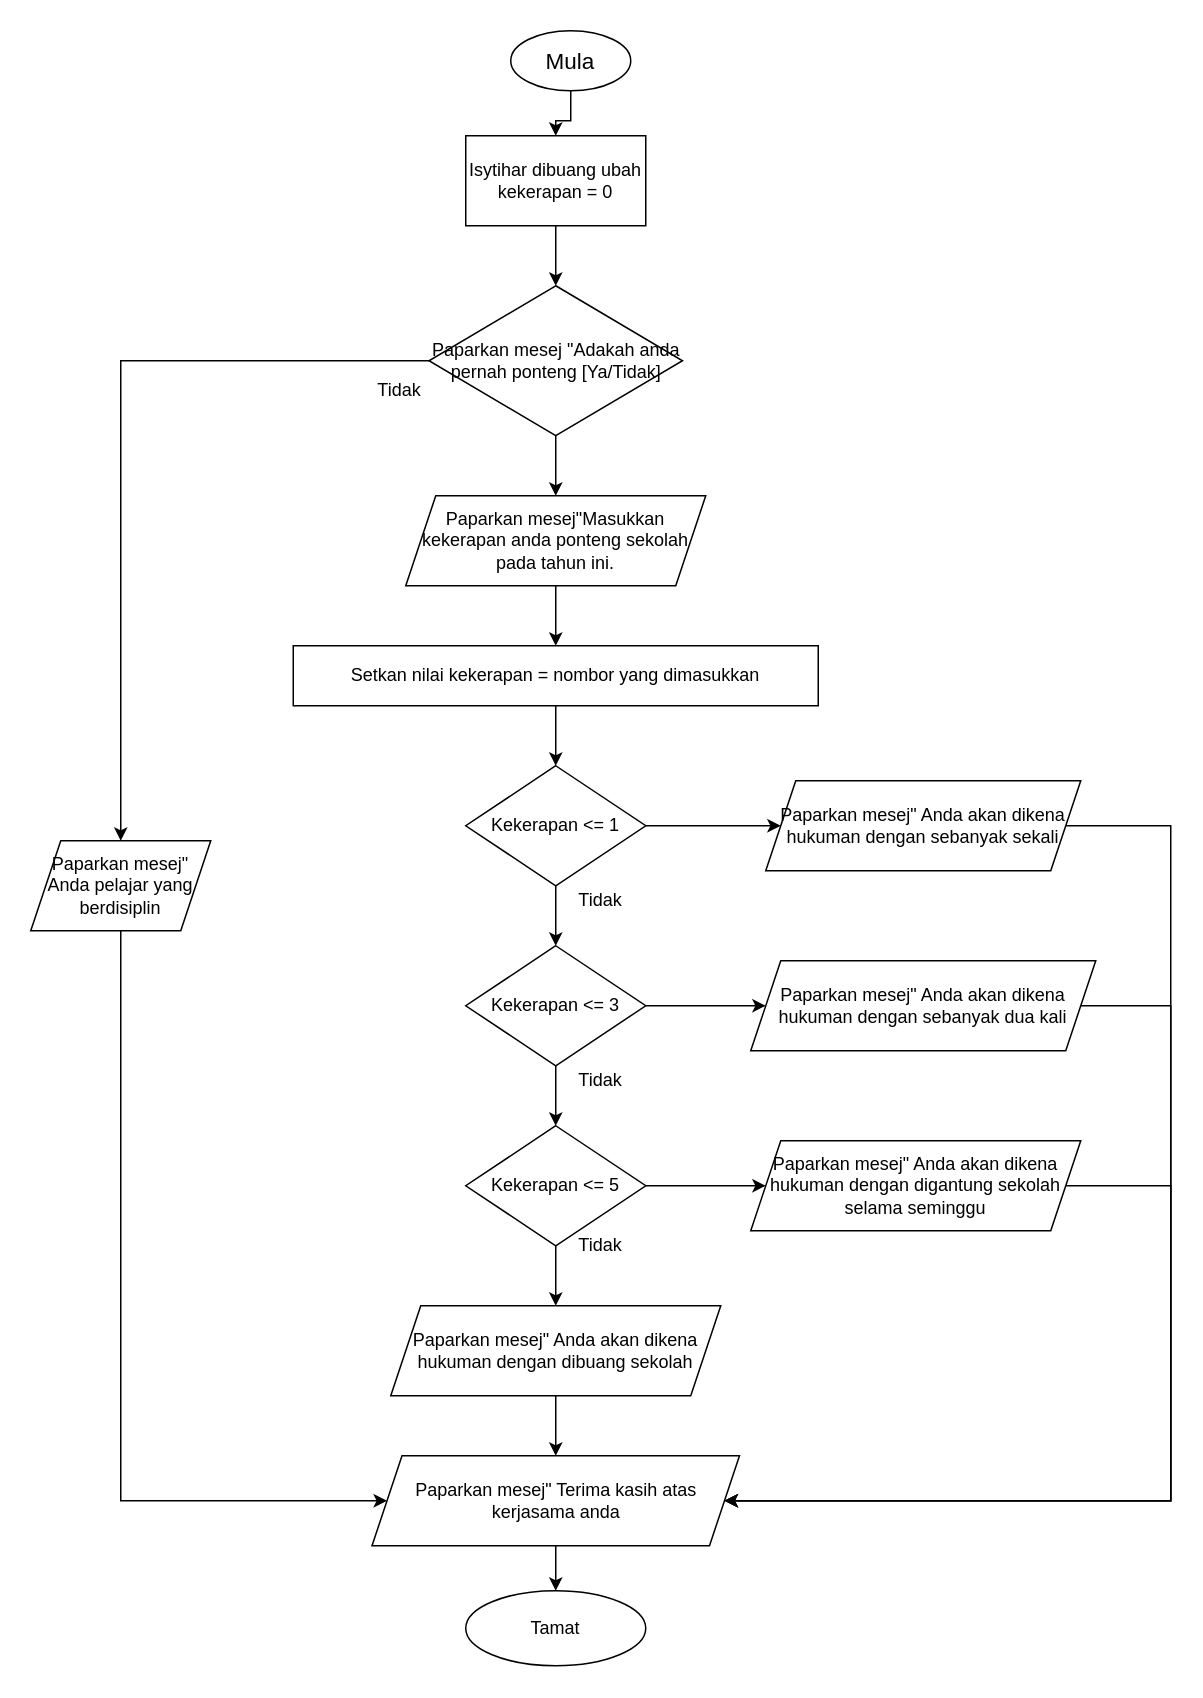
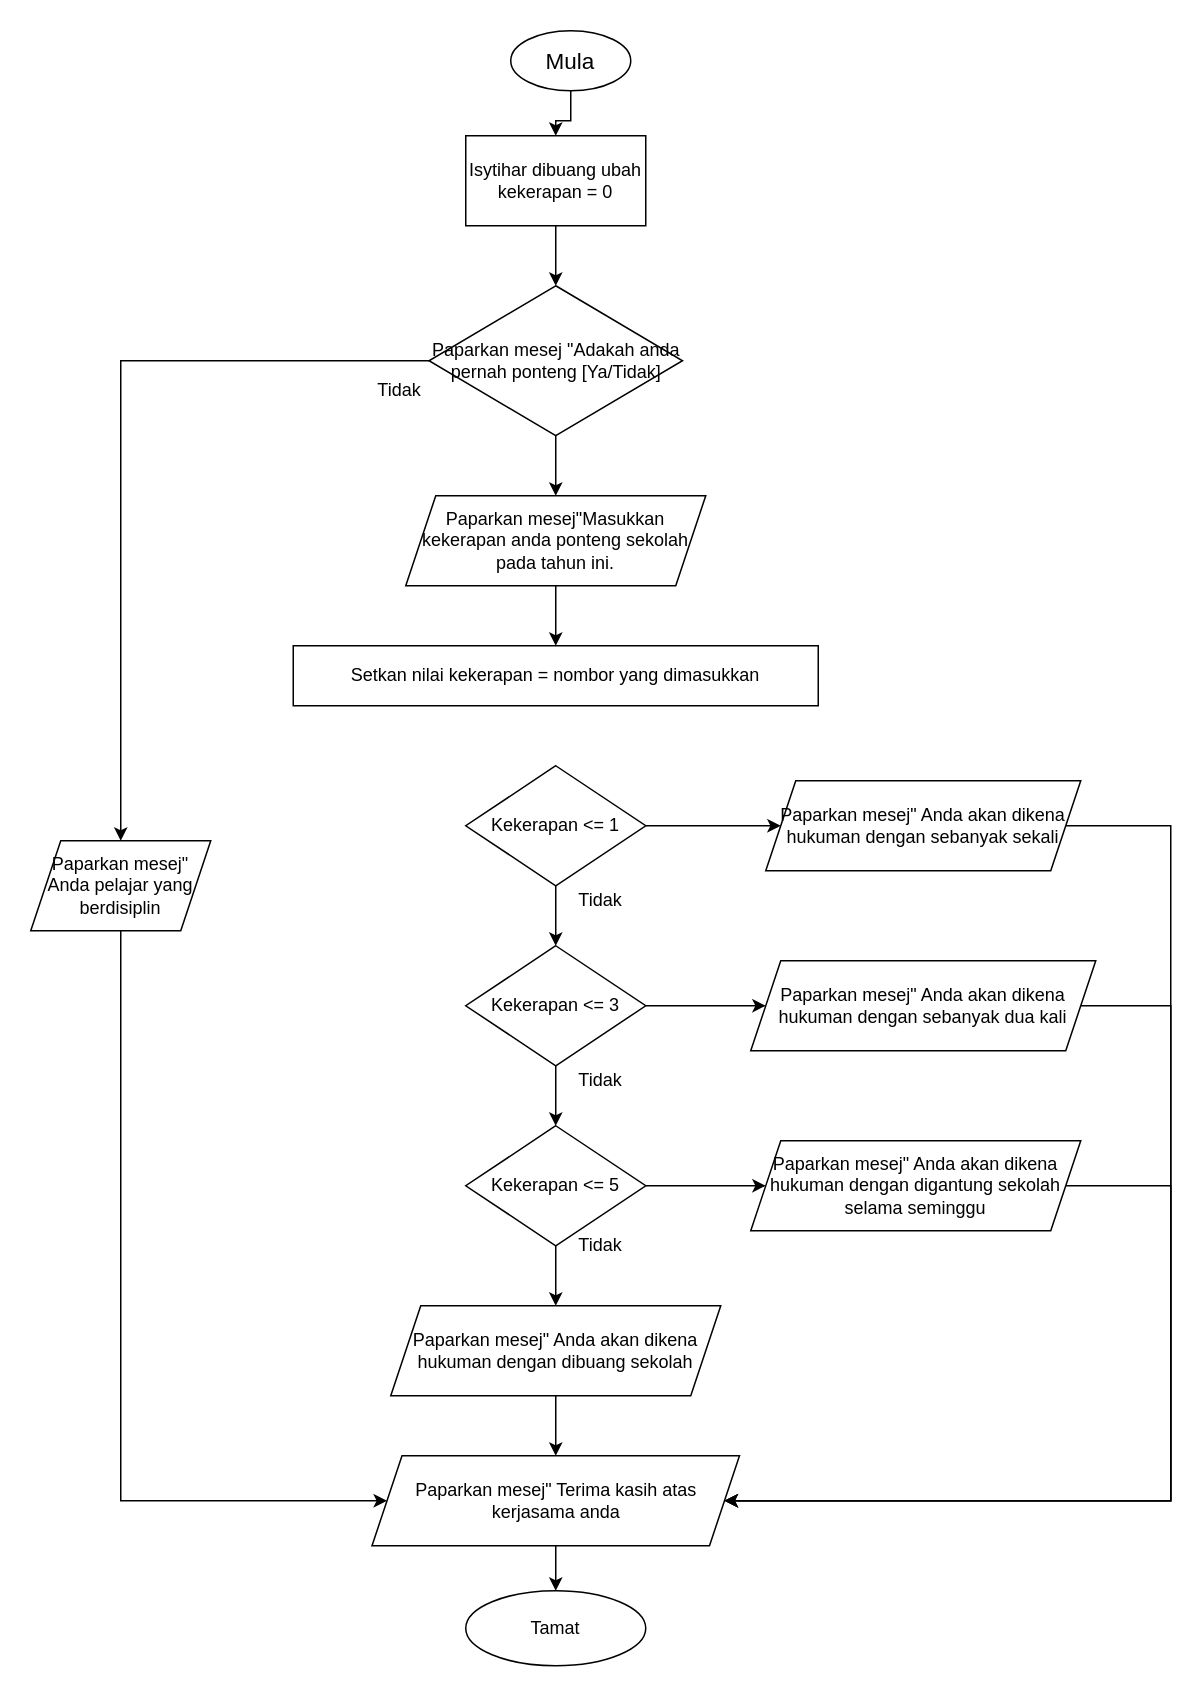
edge "Setkan nilai kekerapan = nombor yang dimasukkan" -> "Kekerapan <= 1": removed
